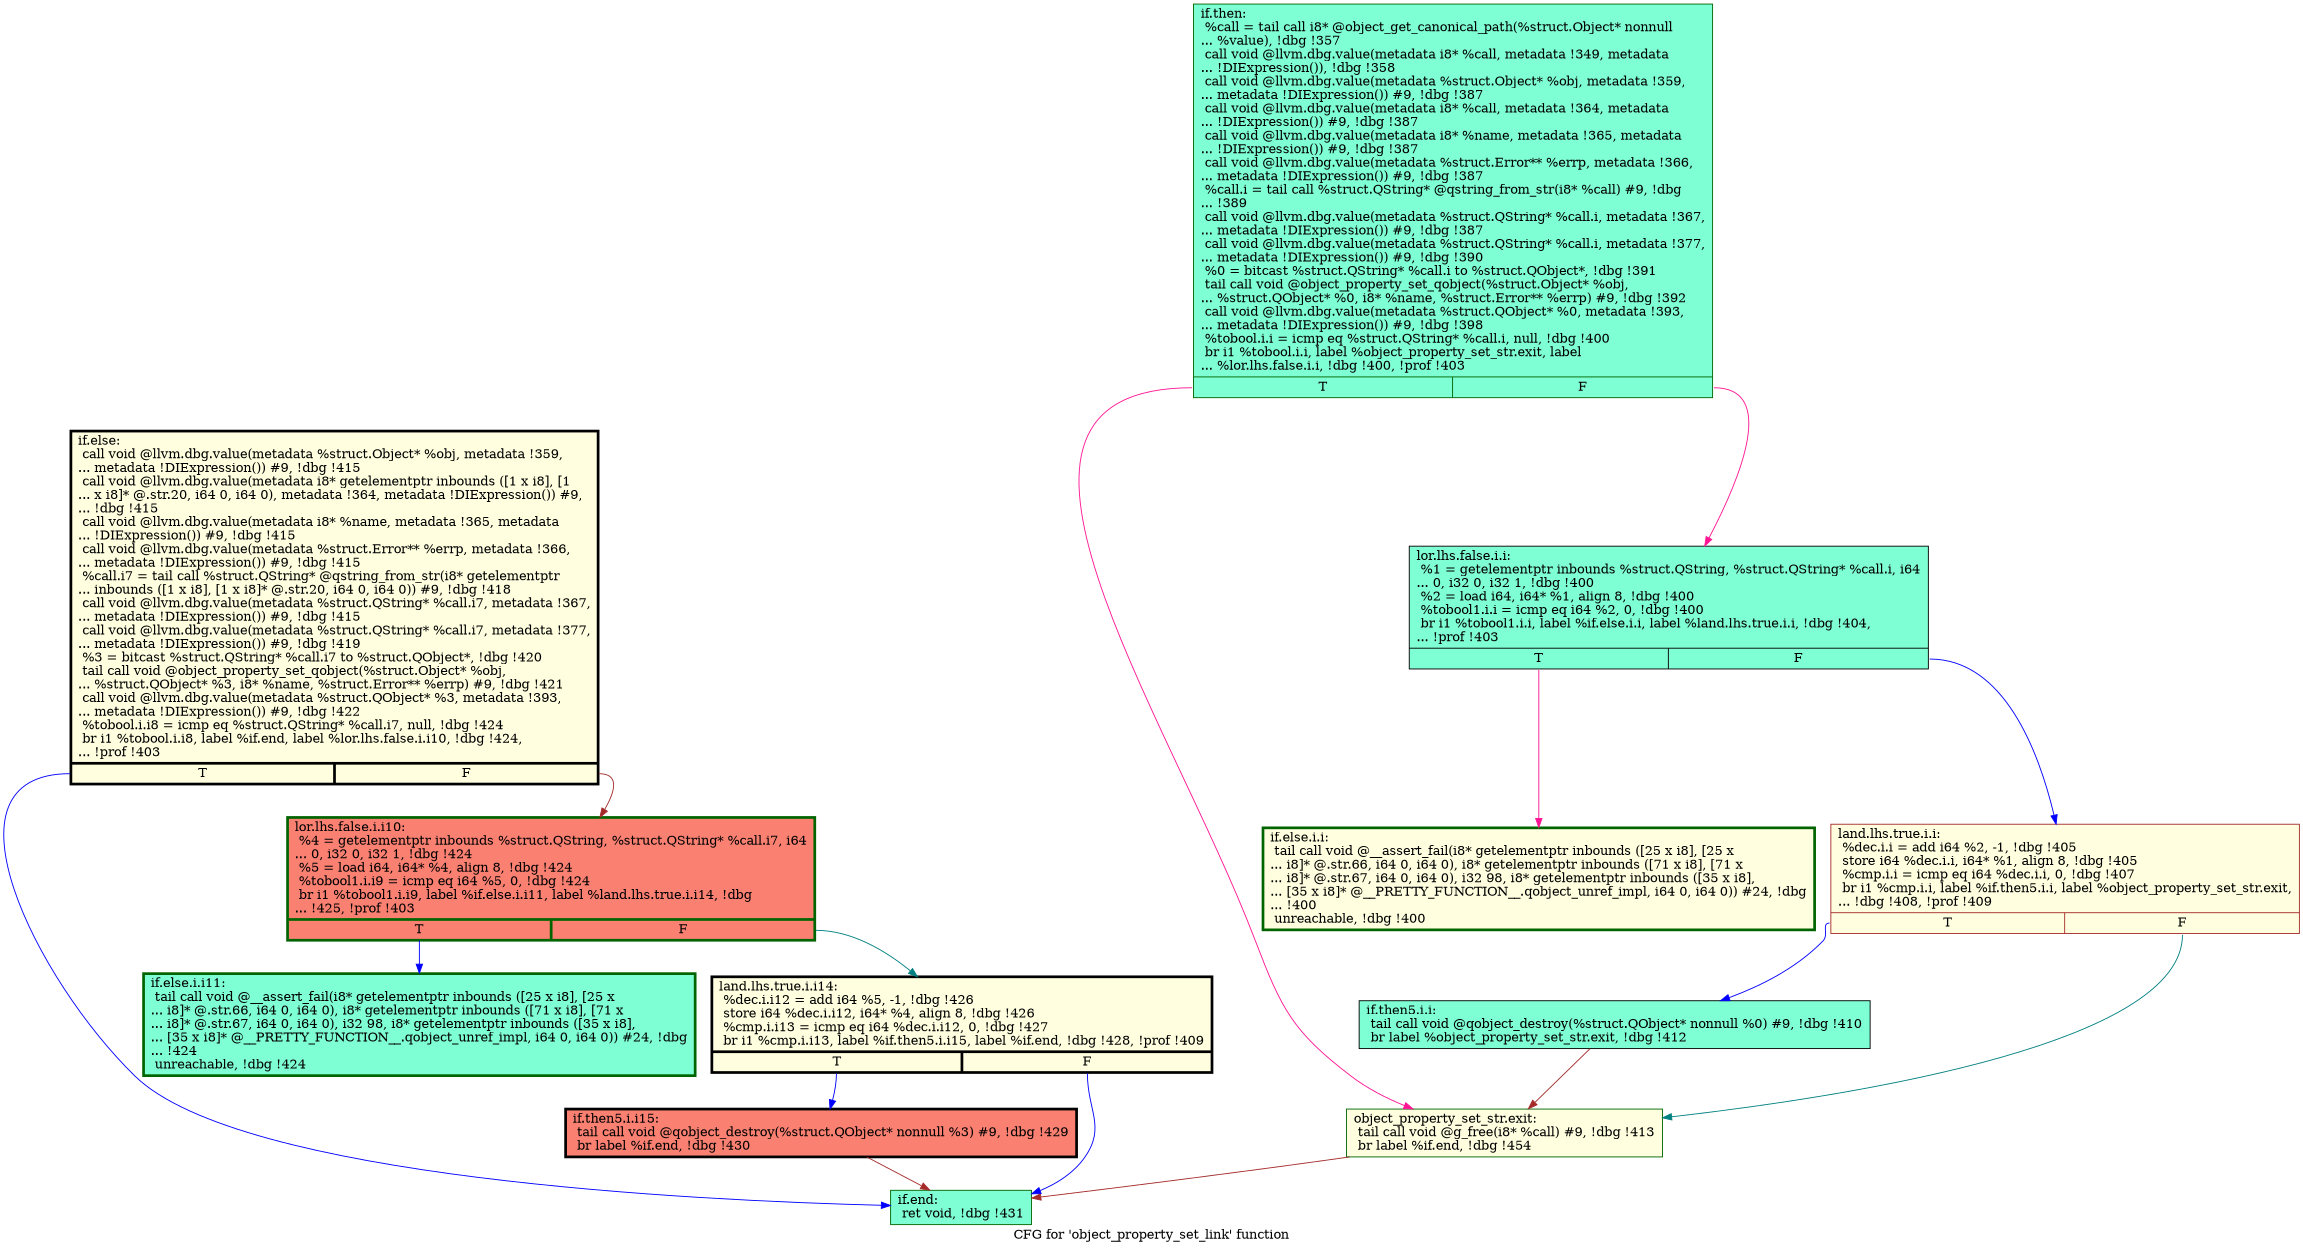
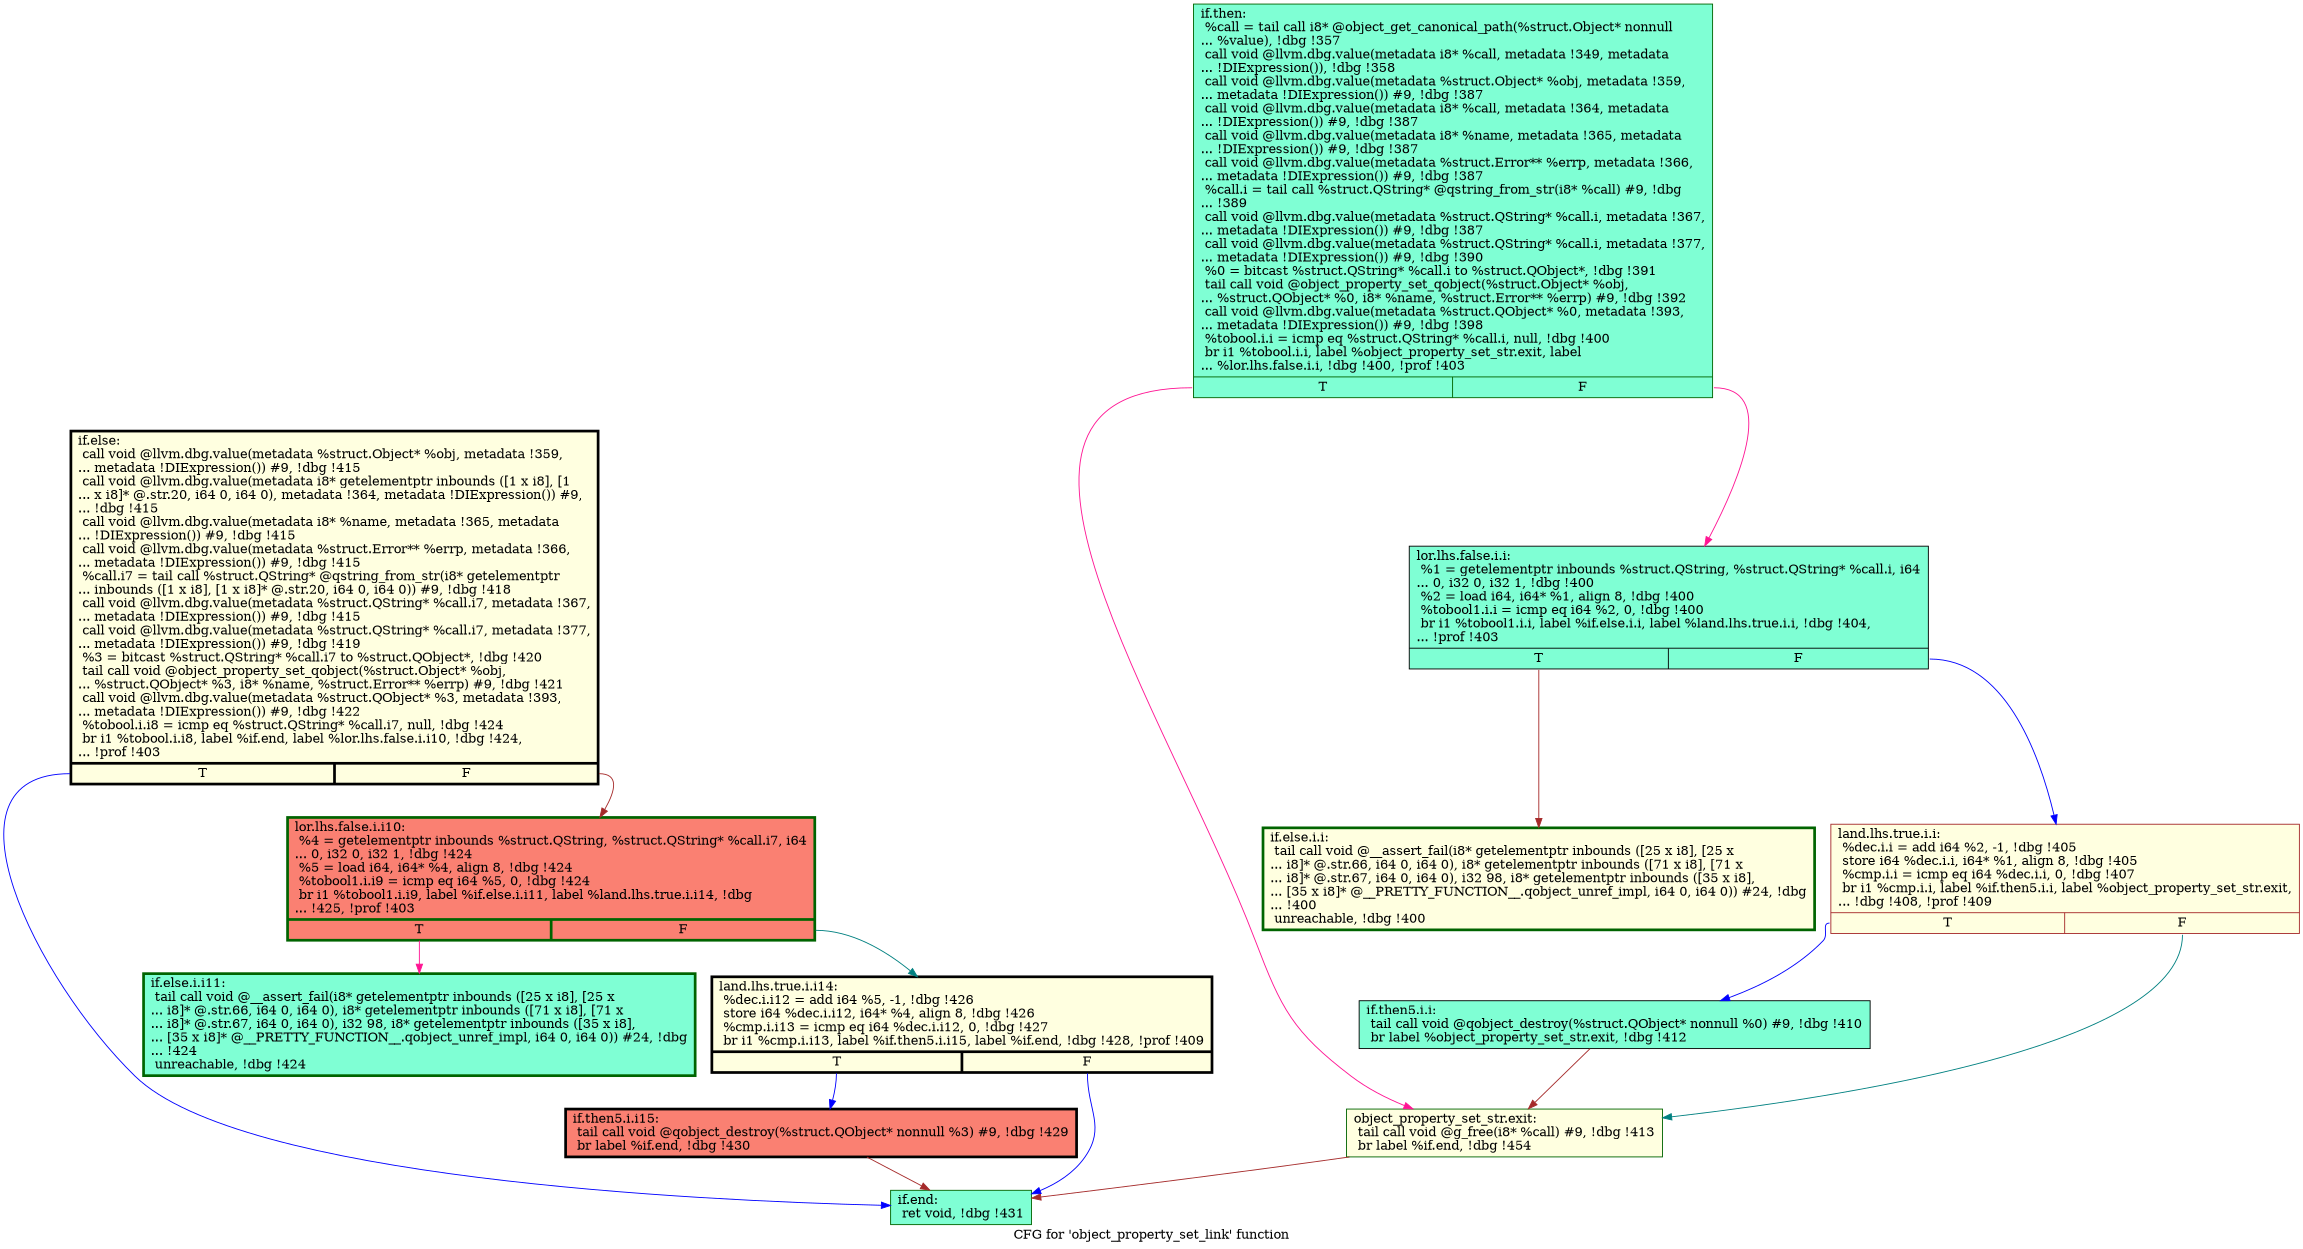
edge "lor.lhs.false.i.i:" -> "if.else.i.i:": color deeppink -> brown
edge "lor.lhs.false.i.i10:" -> "if.else.i.i11:": color blue -> deeppink
